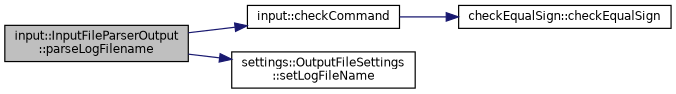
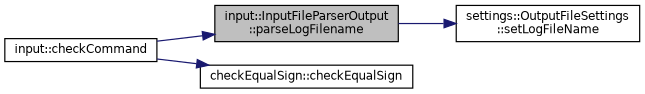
edge "input::InputFileParserOutput ::parseLogFilename" -> "input::checkCommand": reversed
